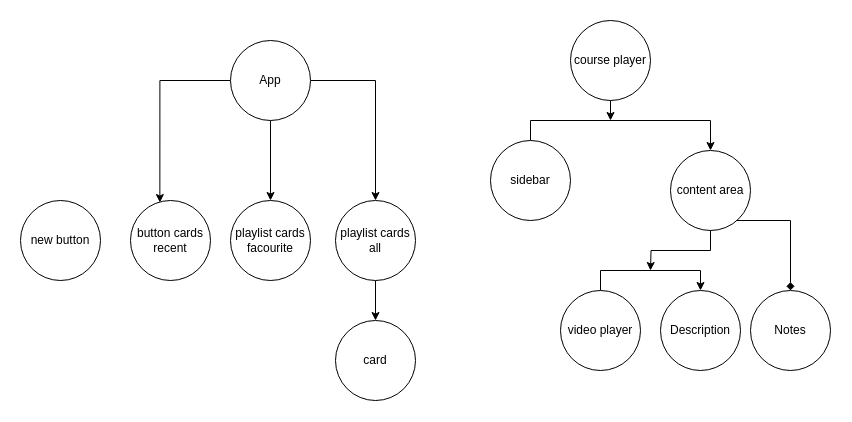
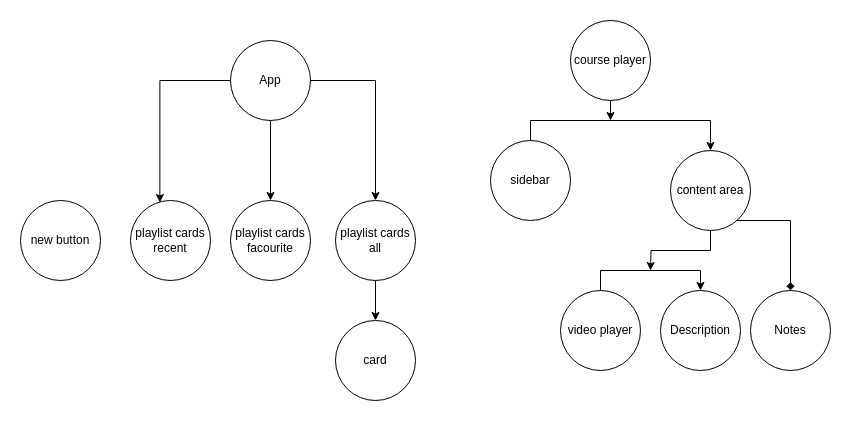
node "button cards recent": label "button cards recent" -> "playlist cards recent"
